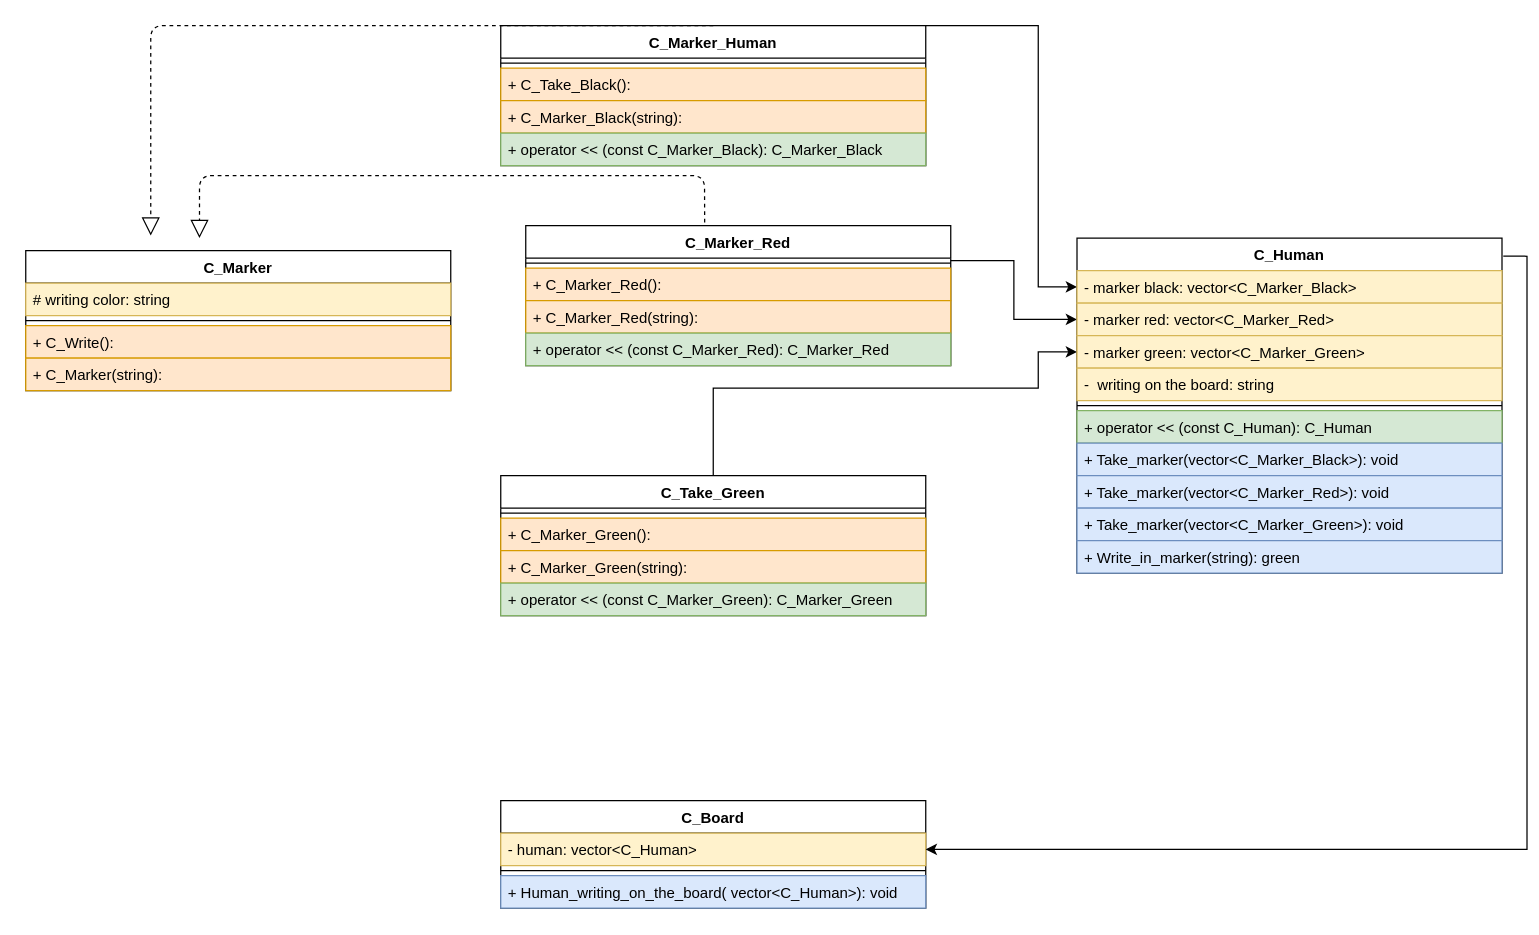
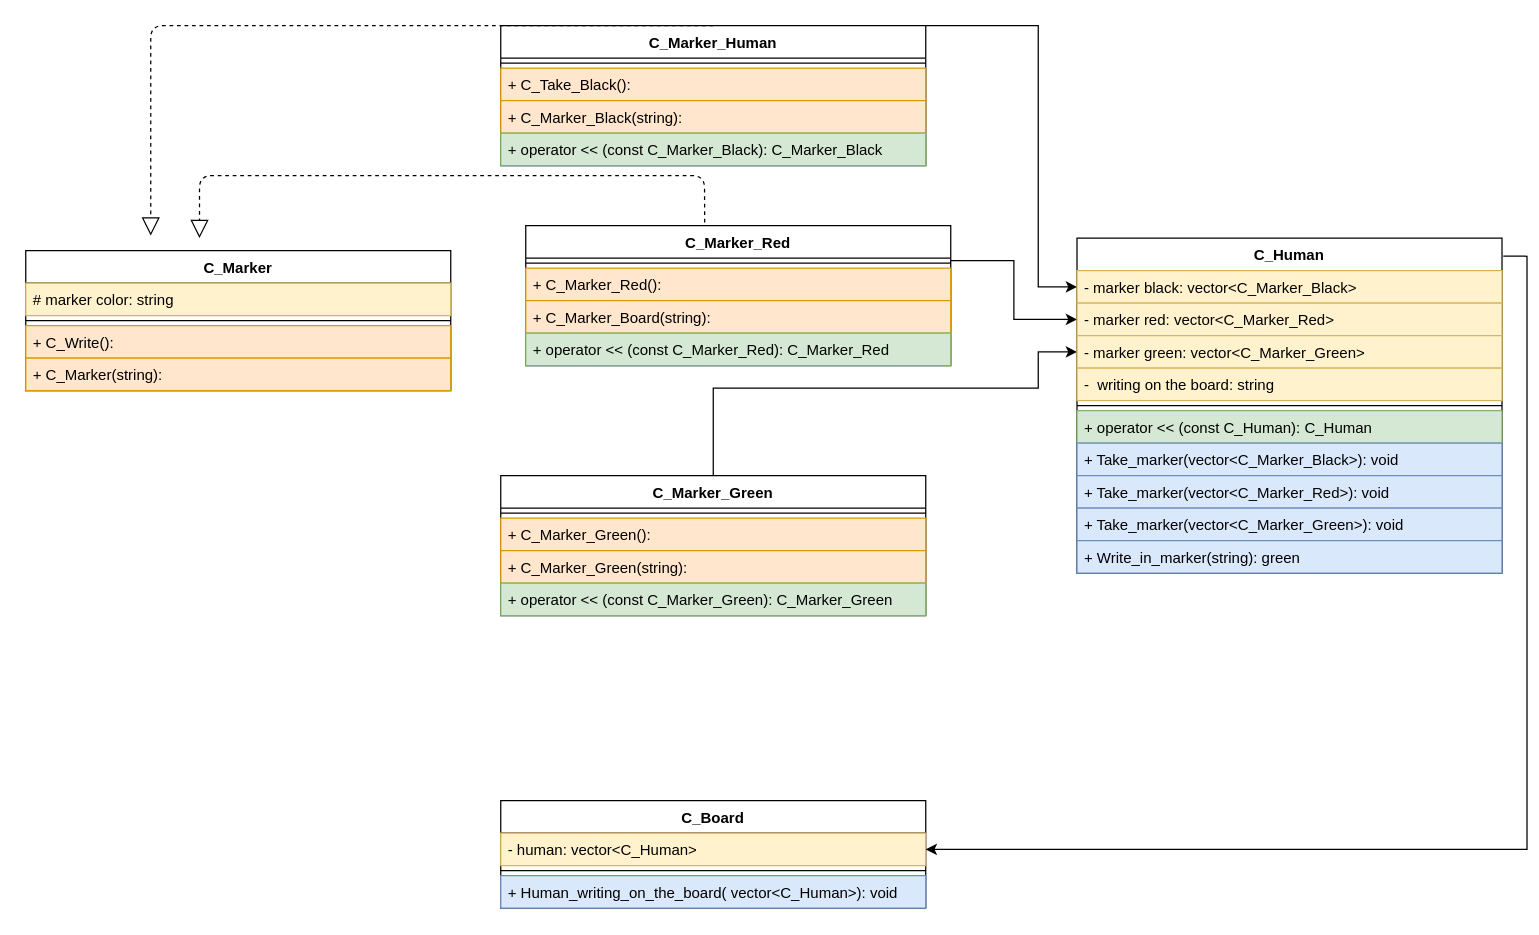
node "# writing color: string": label "# writing color: string" -> "# marker color: string"
node "+ C_Marker_Red(string):": label "+ C_Marker_Red(string):" -> "+ C_Marker_Board(string):"
node "C_Take_Green": label "C_Take_Green" -> "C_Marker_Green"
